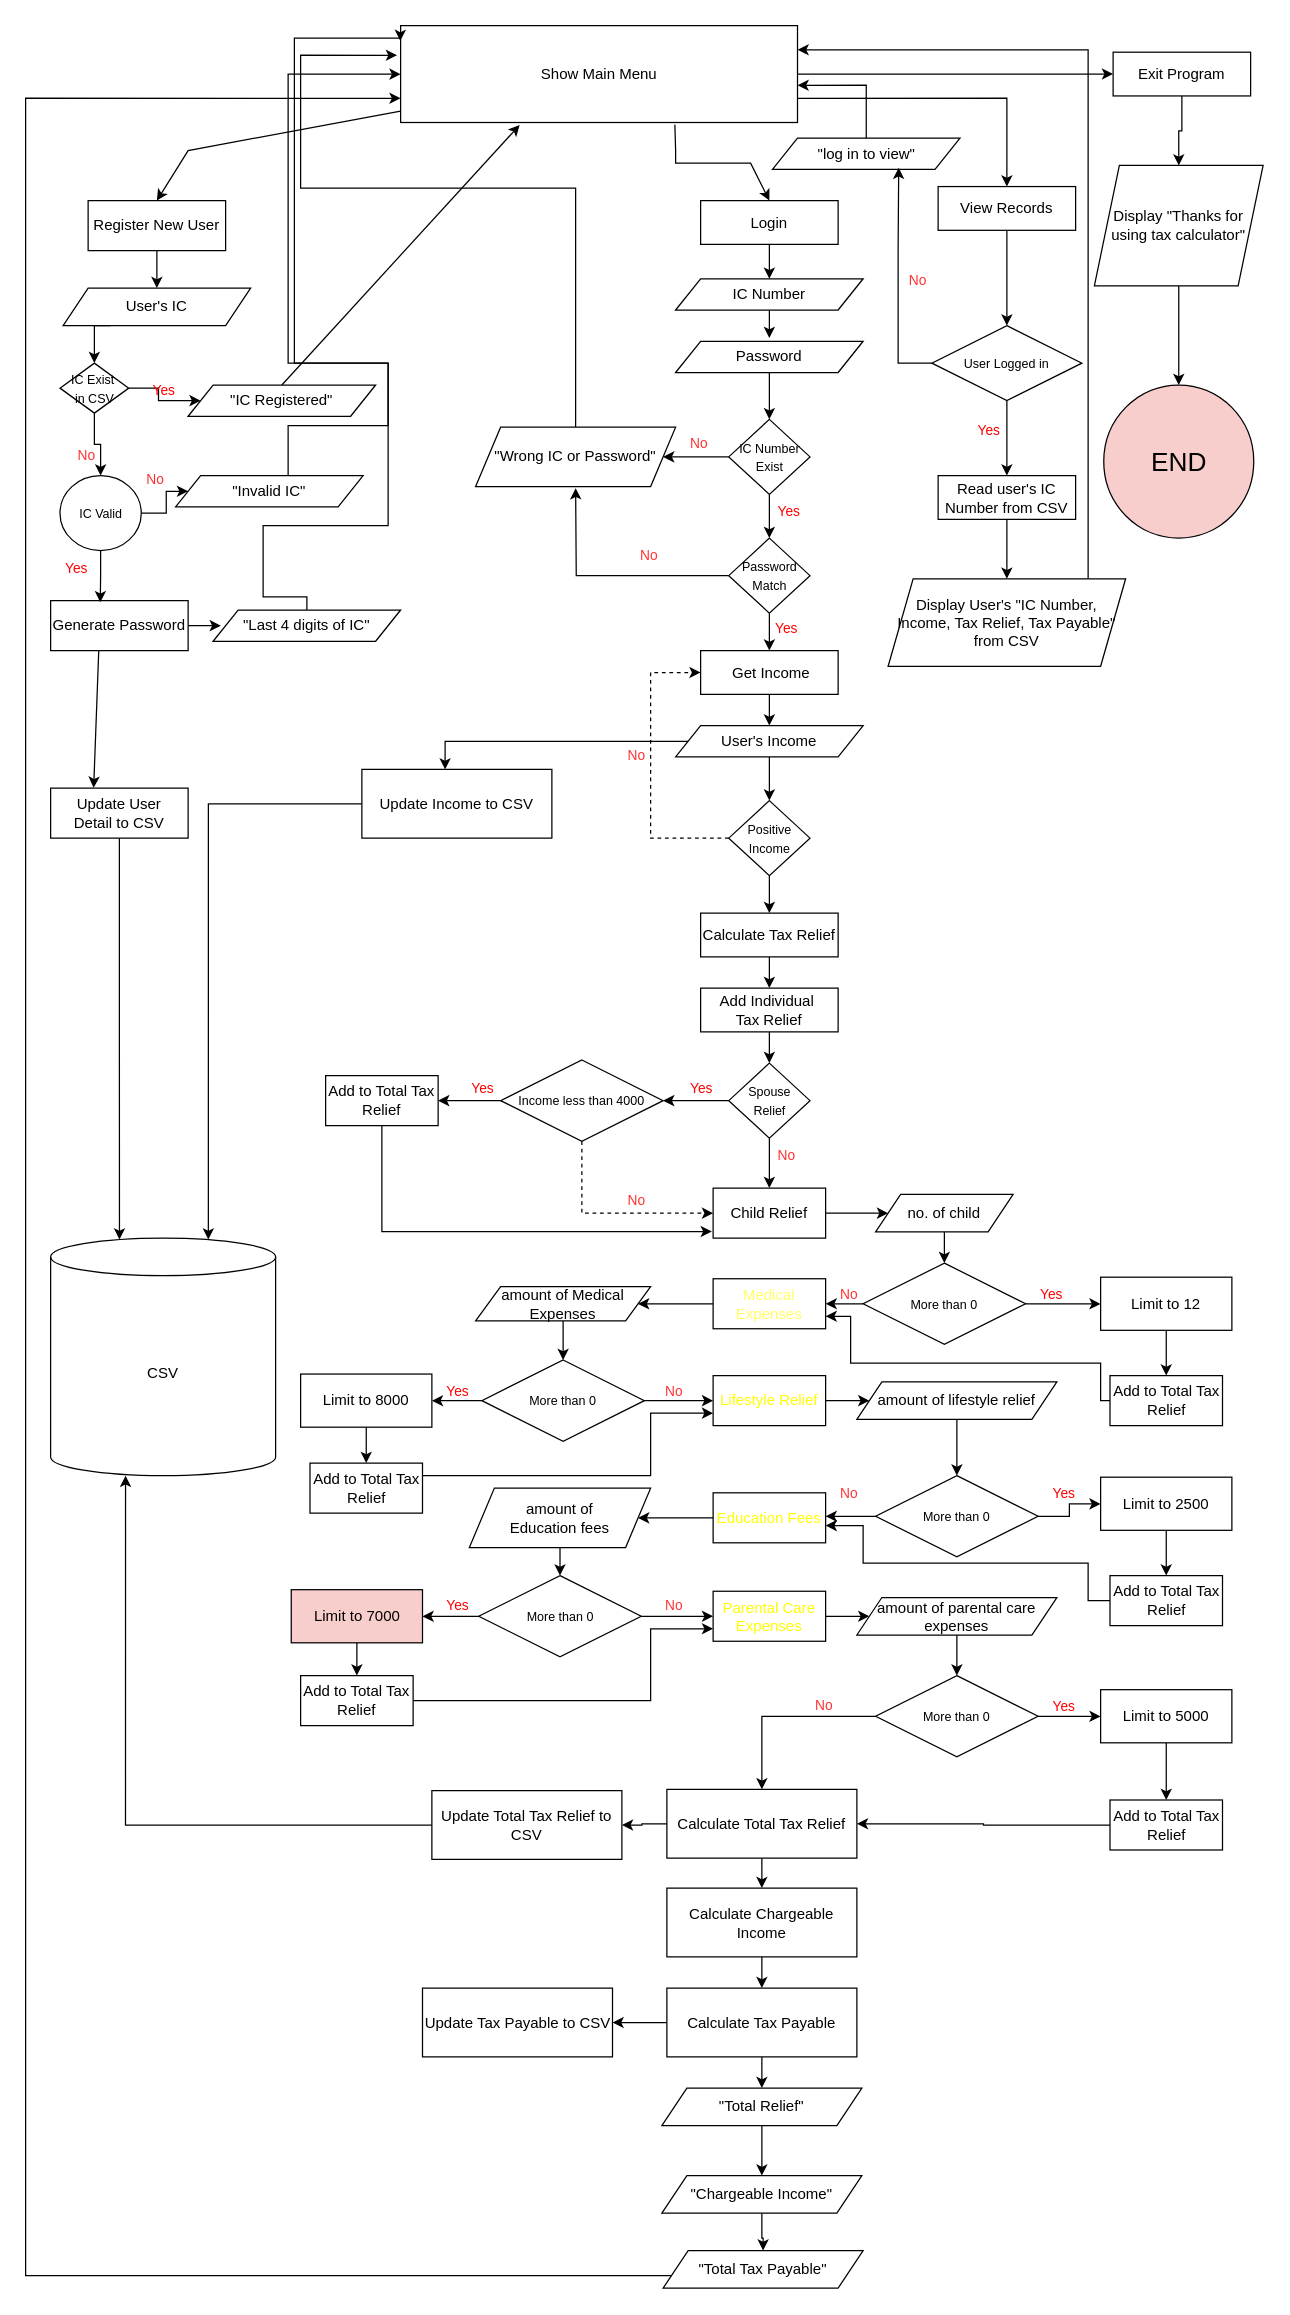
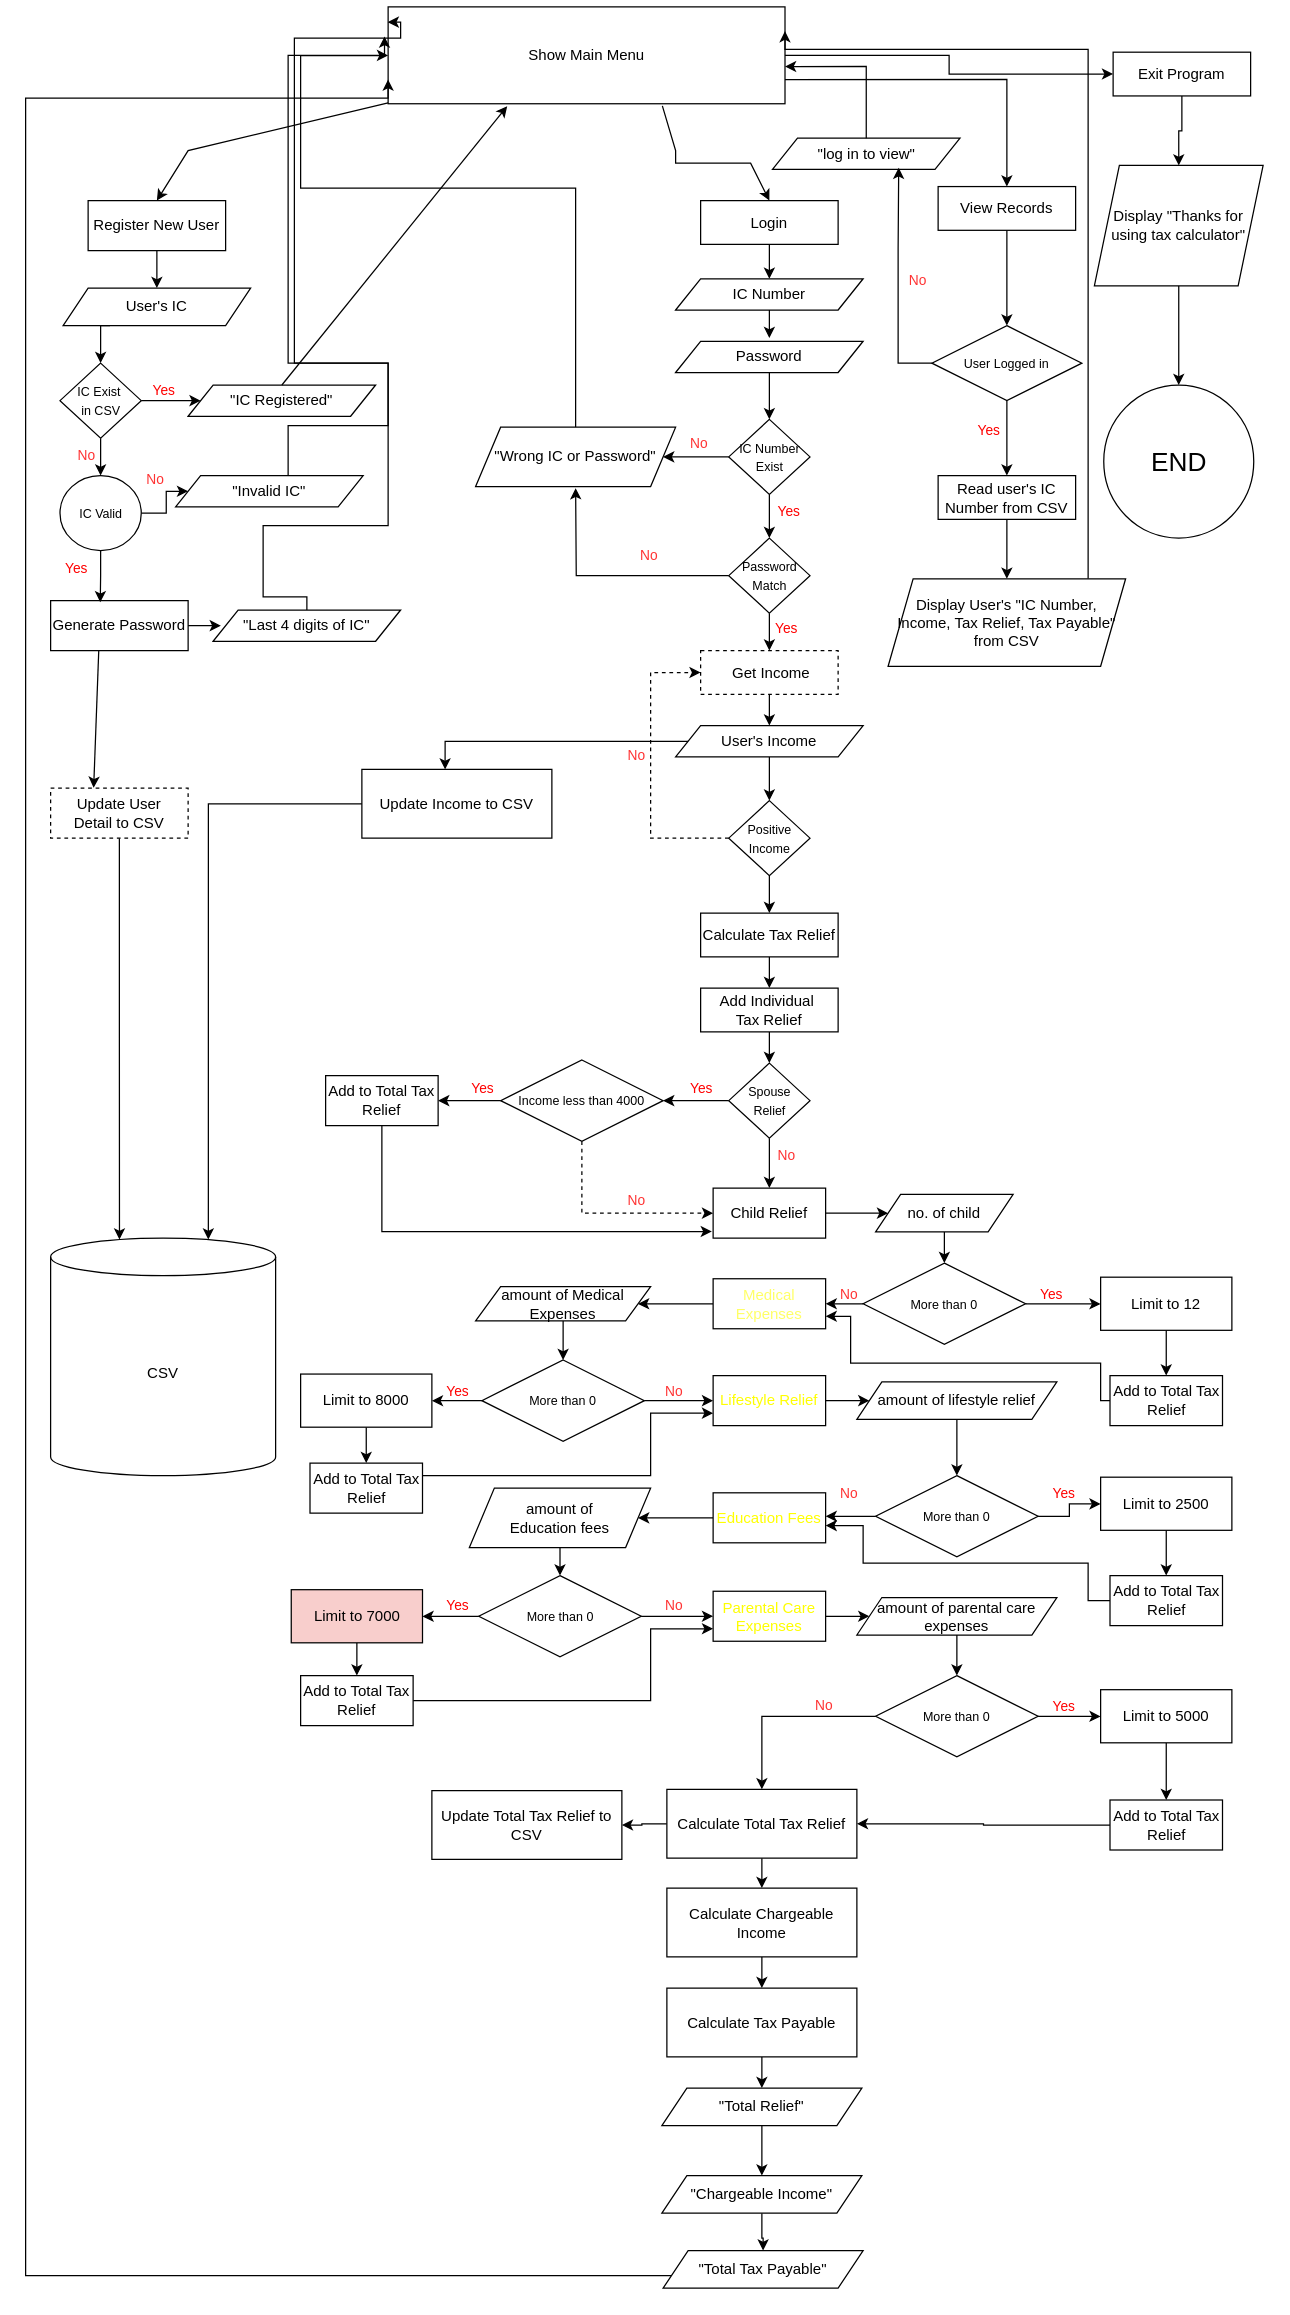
node "Show Main Menu": moved (599, 74) -> (587, 55)
node "IC Exist in CSV": size 69x50 -> 81x75
node "END": fillcolor #f8cecc -> #ffffff
node "Get Income": style solid -> dashed
node "Update User Detail to CSV": style solid -> dashed
edge "Update Total Tax Relief to CSV" -> "CSV": removed
node "Update Tax Payable to CSV": removed
edge "Calculate Tax Payable" -> "Update Tax Payable to CSV": removed
